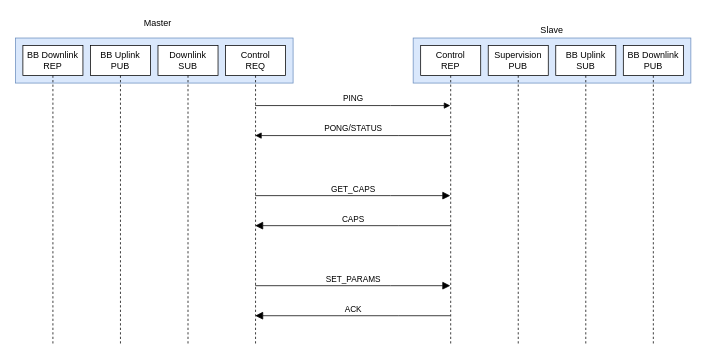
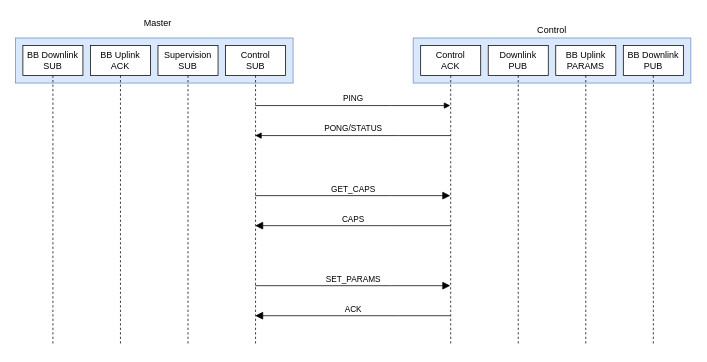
node "Slave": label "Slave" -> "Control"
node "BB Downlink REP": label "BB Downlink REP" -> "BB Downlink SUB"
node "BB Uplink PUB": label "BB Uplink PUB" -> "BB Uplink ACK"
node "Downlink SUB": label "Downlink SUB" -> "Supervision SUB"
node "Control REQ": label "Control REQ" -> "Control SUB"
node "Control REP": label "Control REP" -> "Control ACK"
node "Supervision PUB": label "Supervision PUB" -> "Downlink PUB"
node "BB Uplink SUB": label "BB Uplink SUB" -> "BB Uplink PARAMS"
